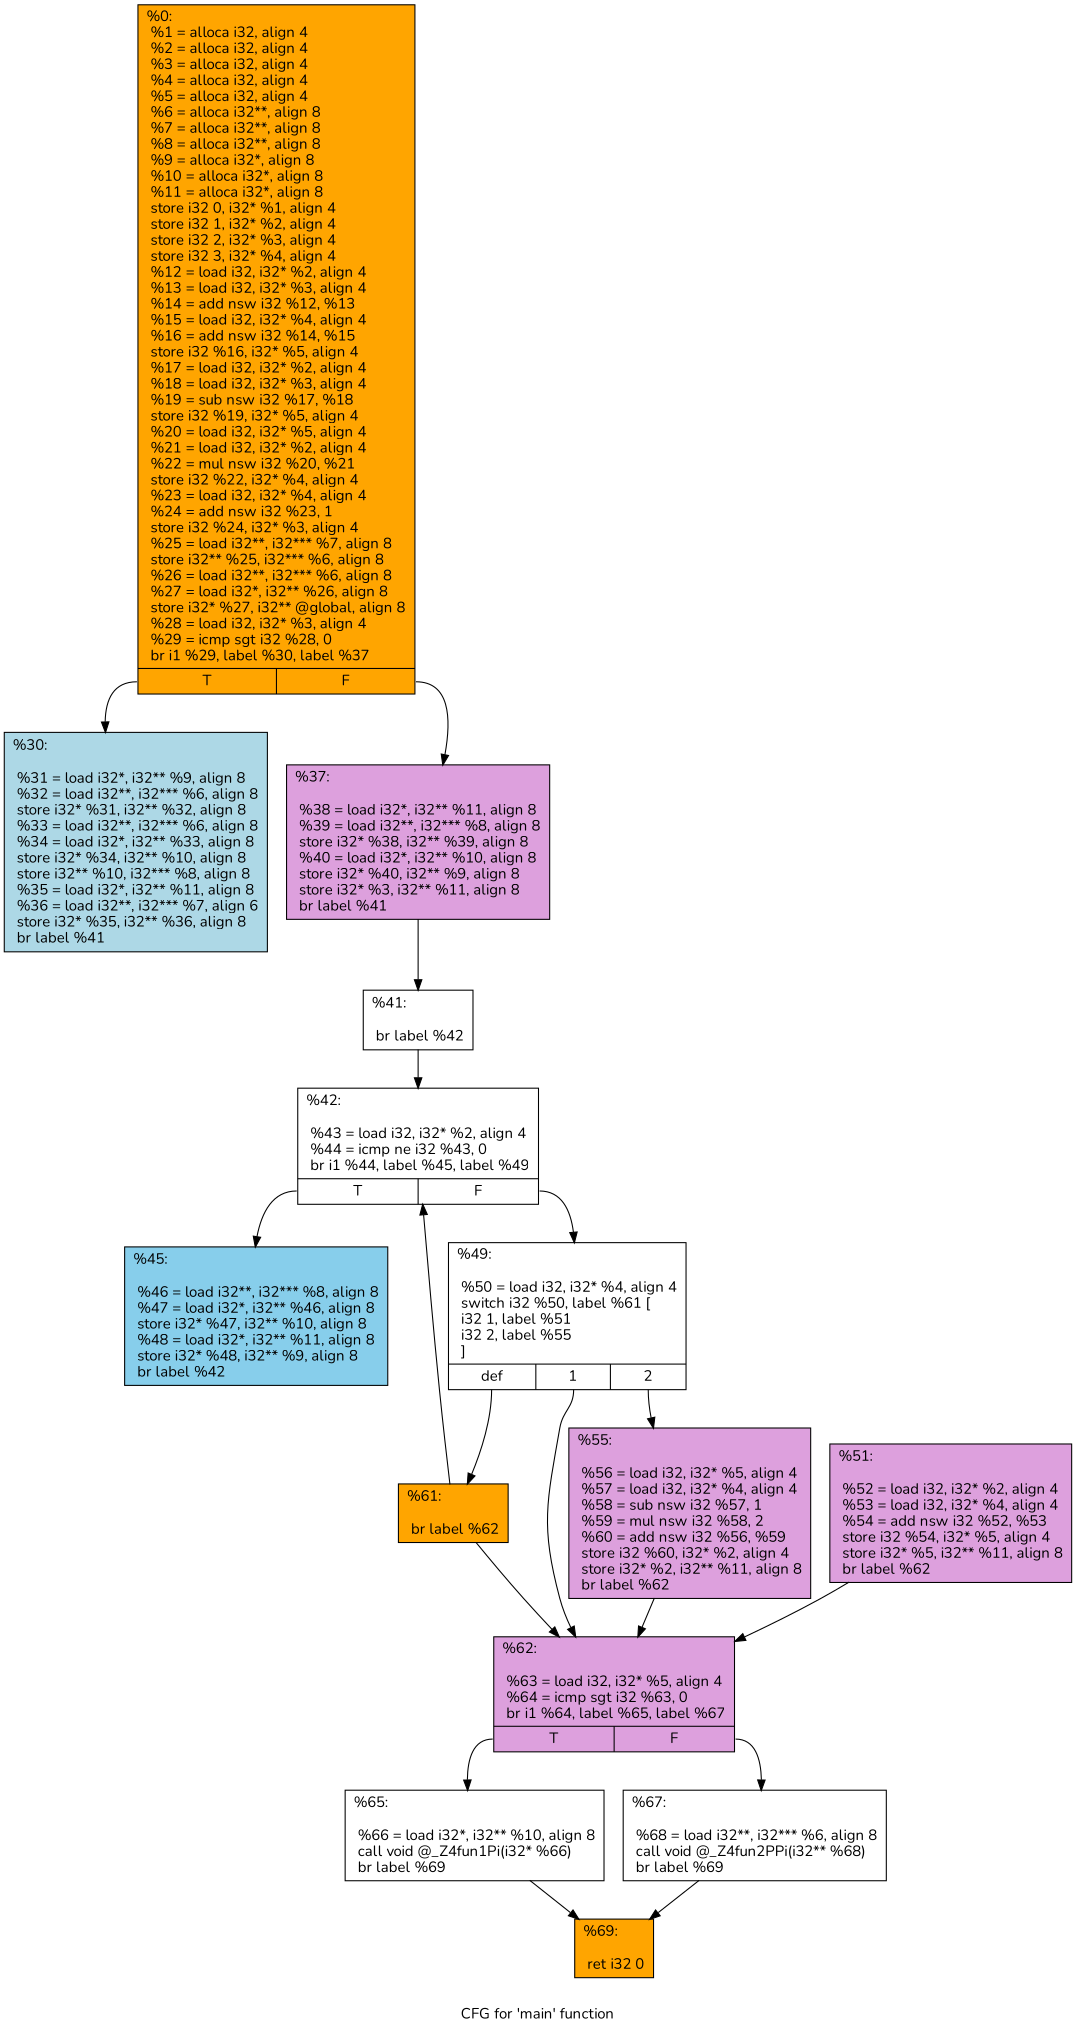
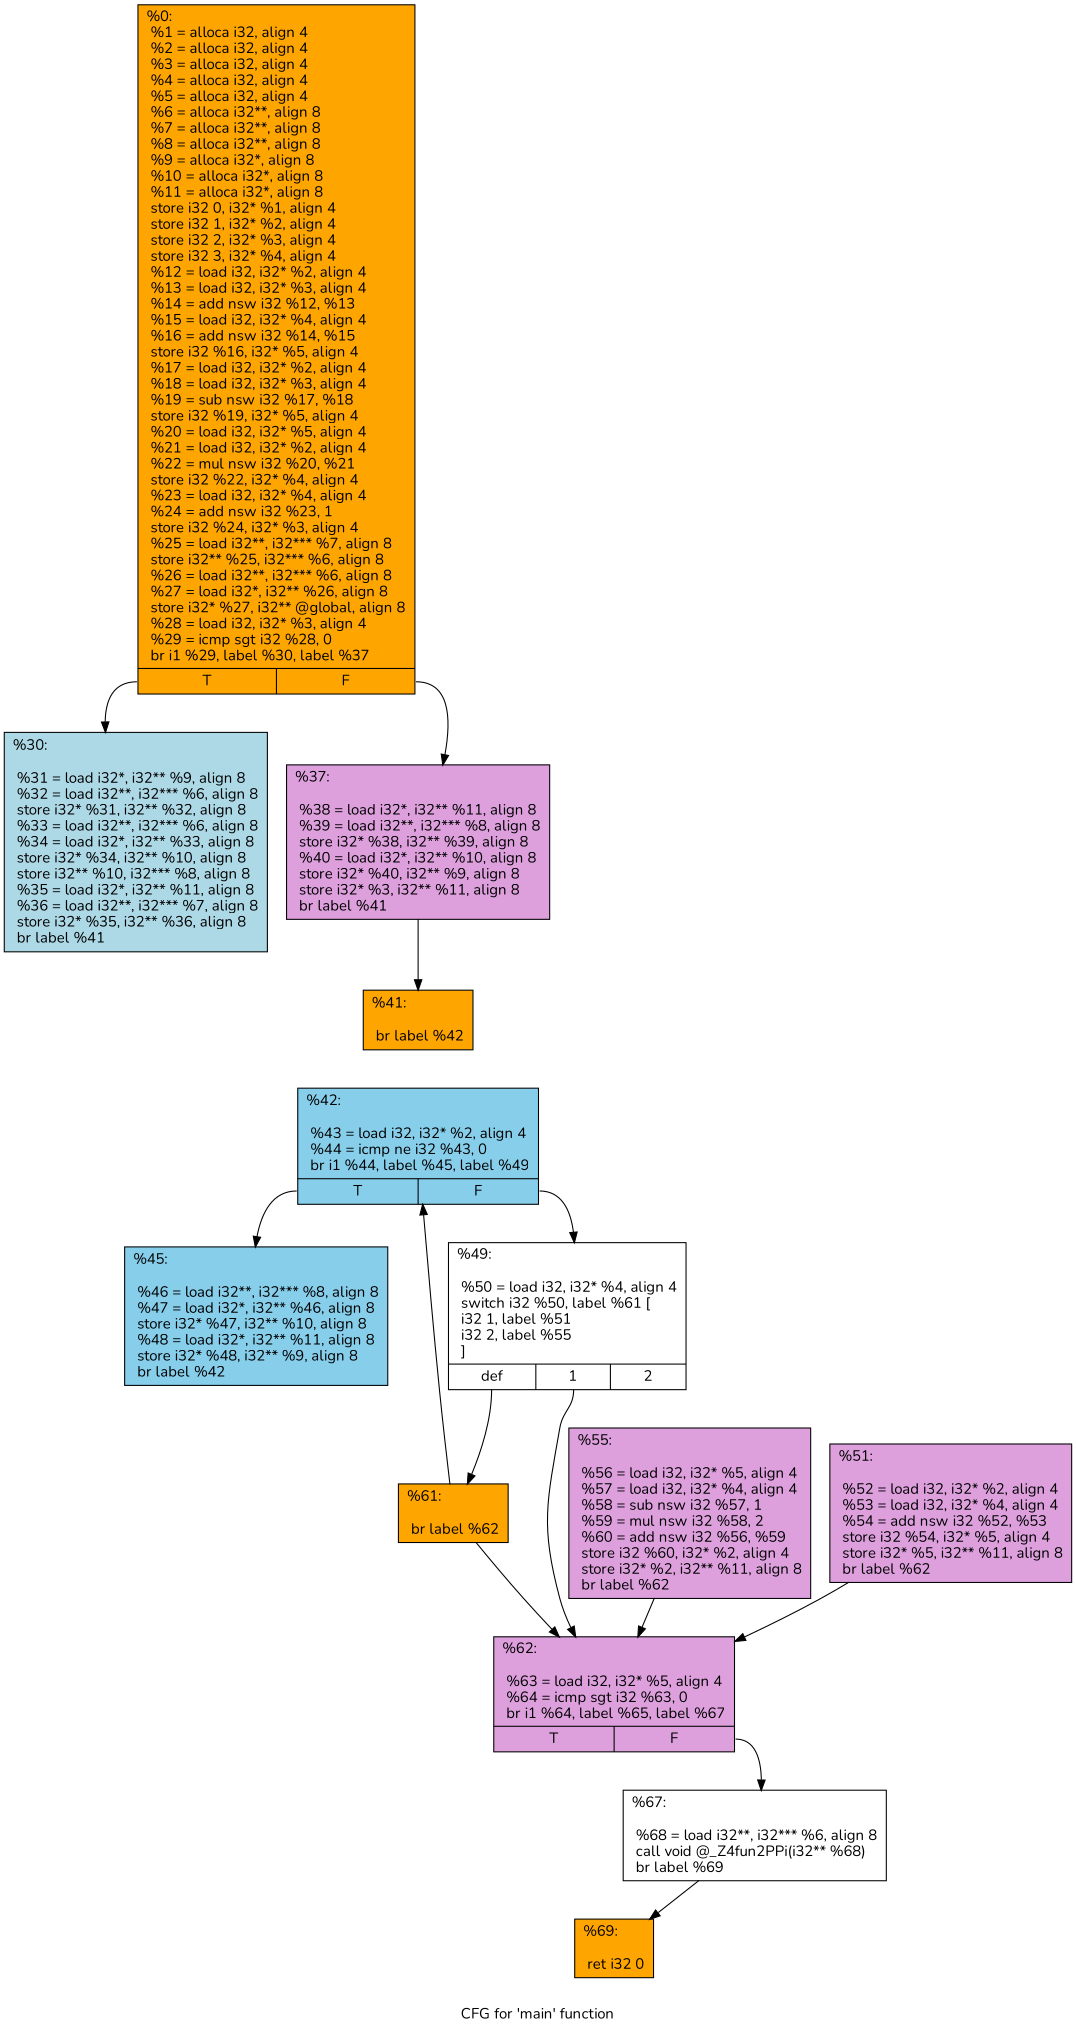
node "%30:": text "%36 = load i32**, i32*** %7, align 6" -> "%36 = load i32**, i32*** %7, align 8"
node "%41:": fillcolor white -> orange
edge "%41:" -> "%42:": removed
node "%42:": fillcolor white -> skyblue
edge "%49:" -> "%55:": removed
node "%65:": removed
